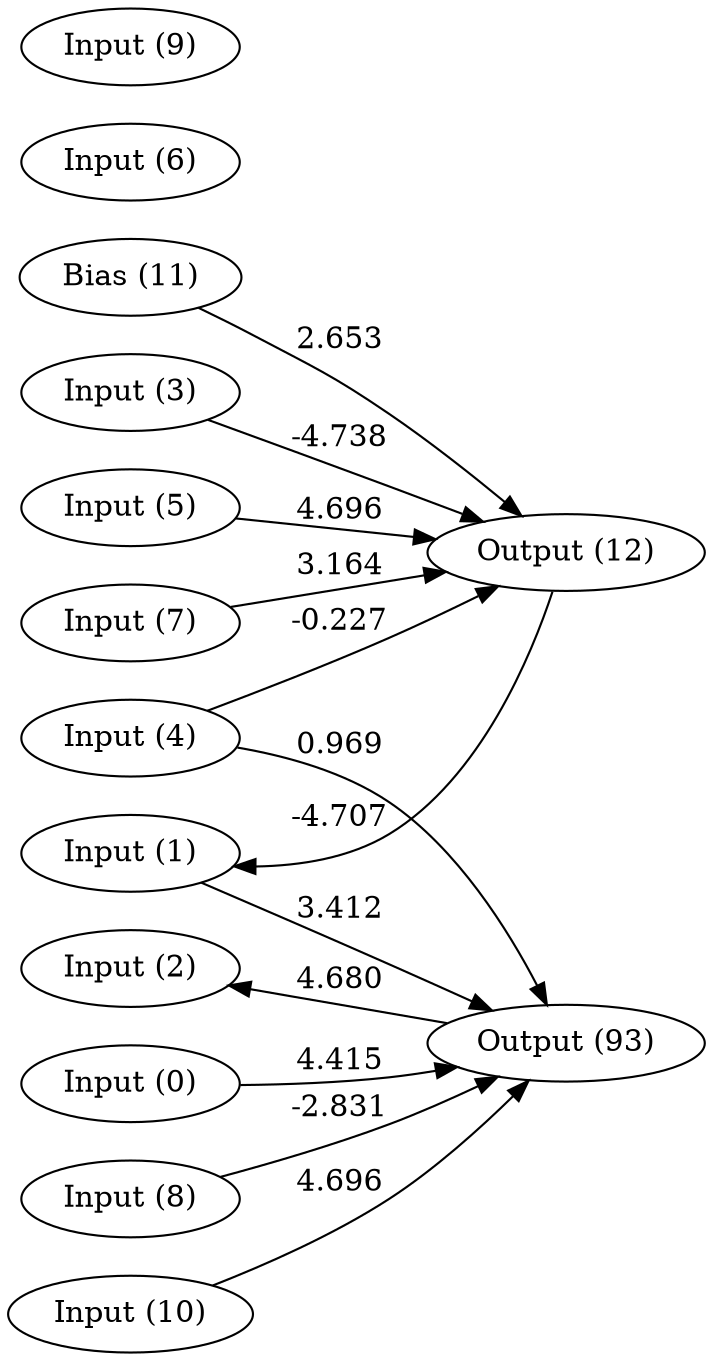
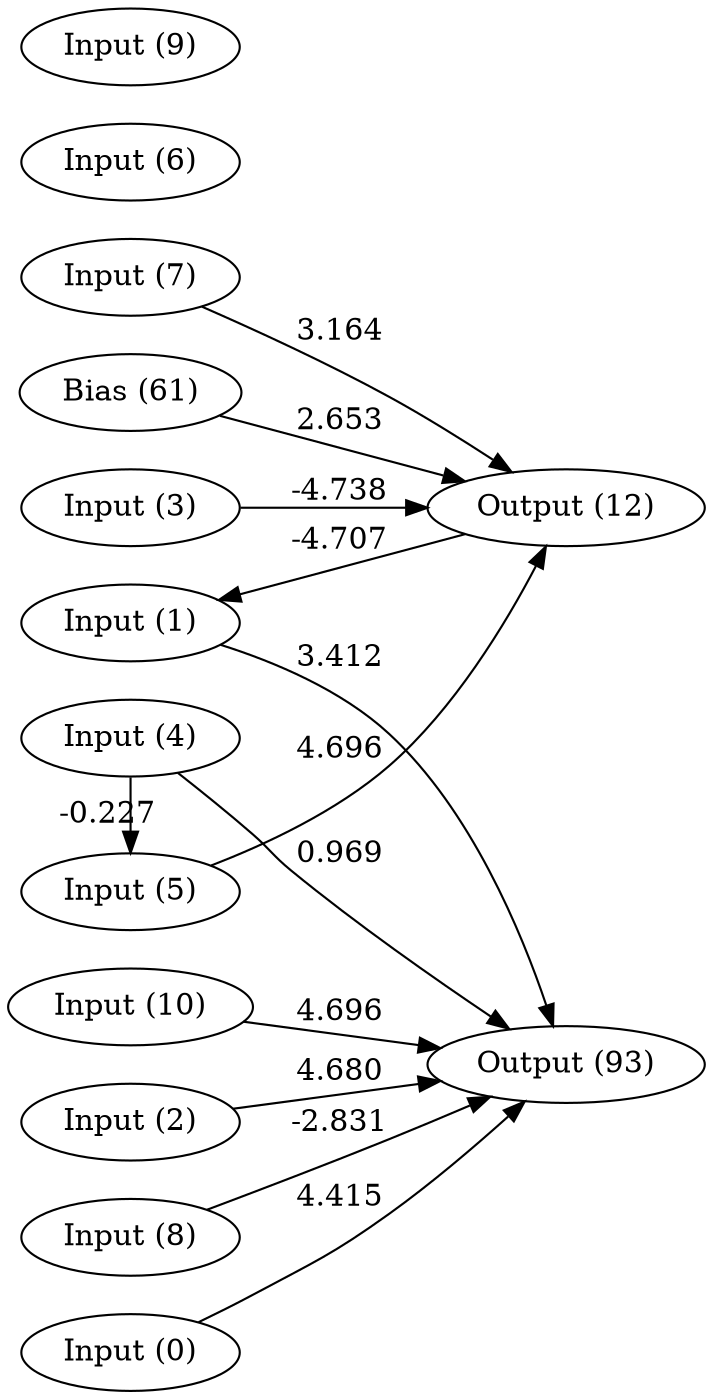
node "Bias (11)": label "Bias (11)" -> "Bias (61)"
edge "Input (4)" -> "Output (12)": now "Input (4)" -> "Input (5)"
edge "Output (93)" -> "Input (2)": reversed
